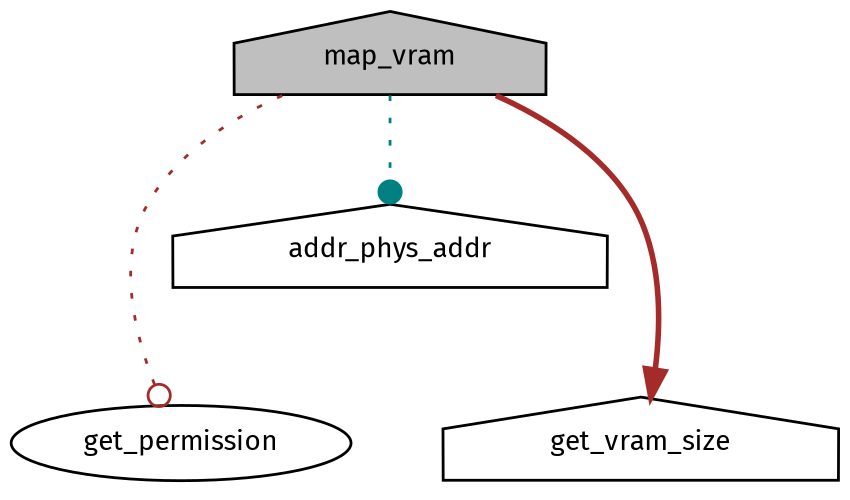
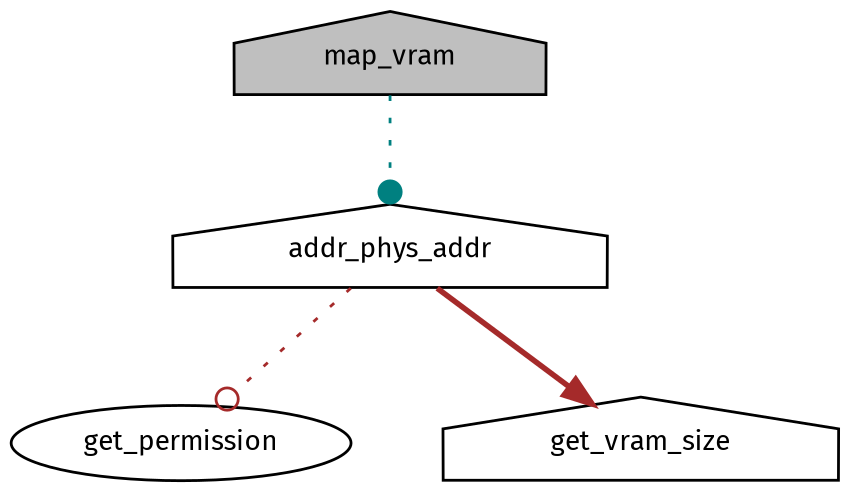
edge "map_vram" -> "get_vram_size": now "addr_phys_addr" -> "get_vram_size"
edge "map_vram" -> "get_permission": now "addr_phys_addr" -> "get_permission"
